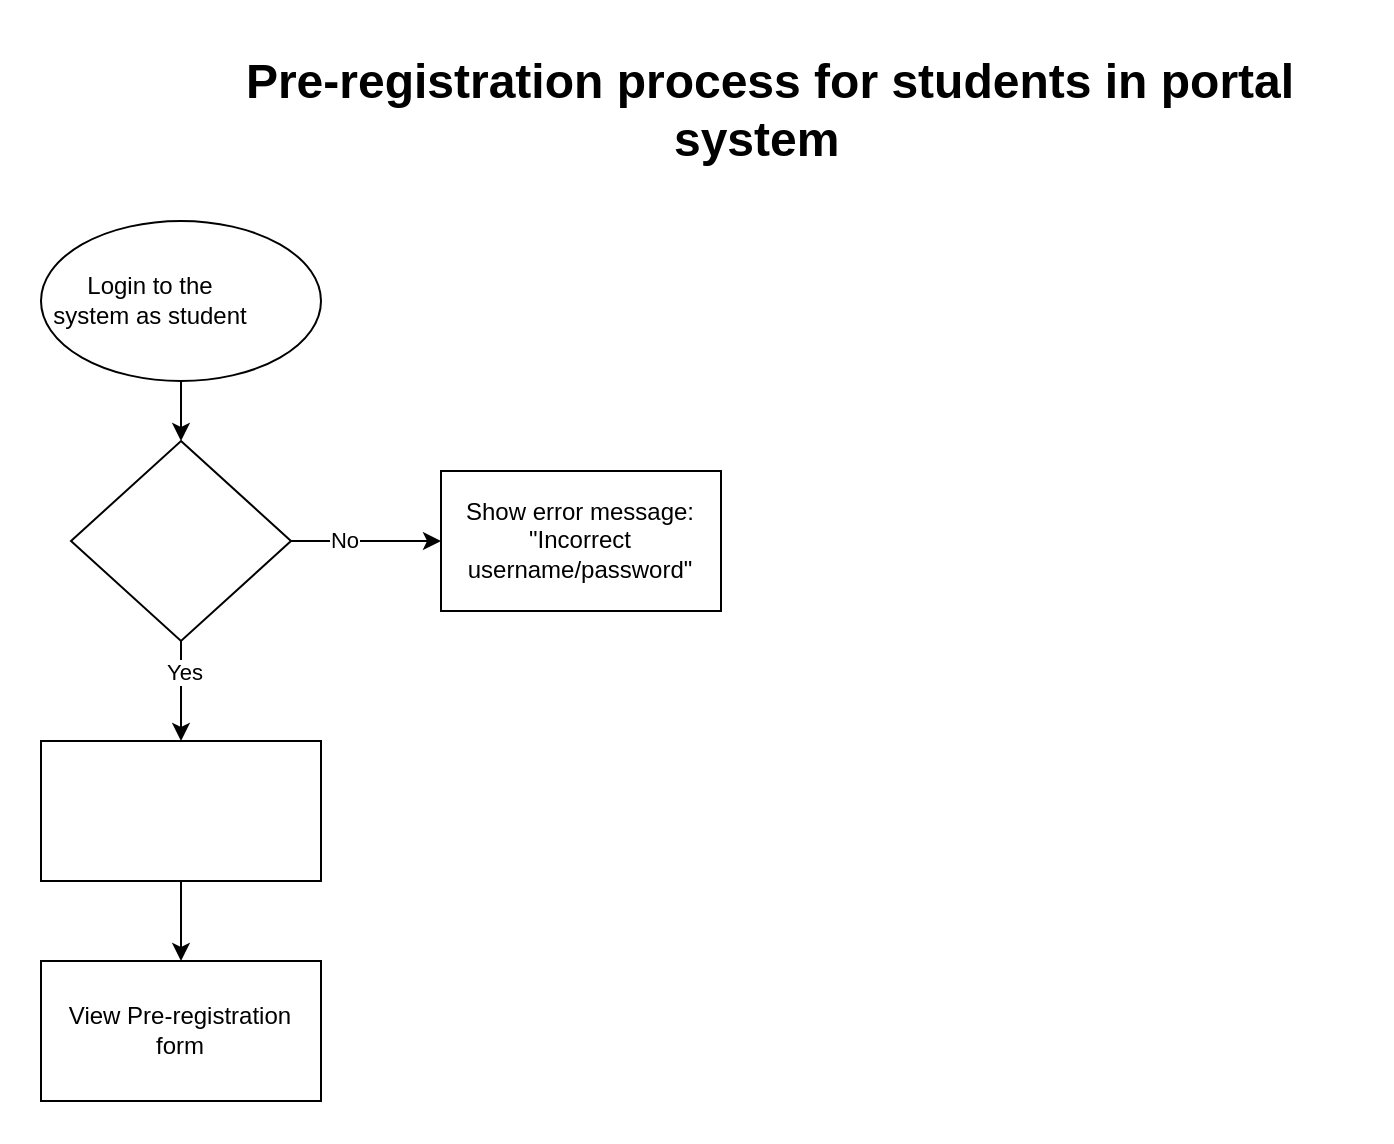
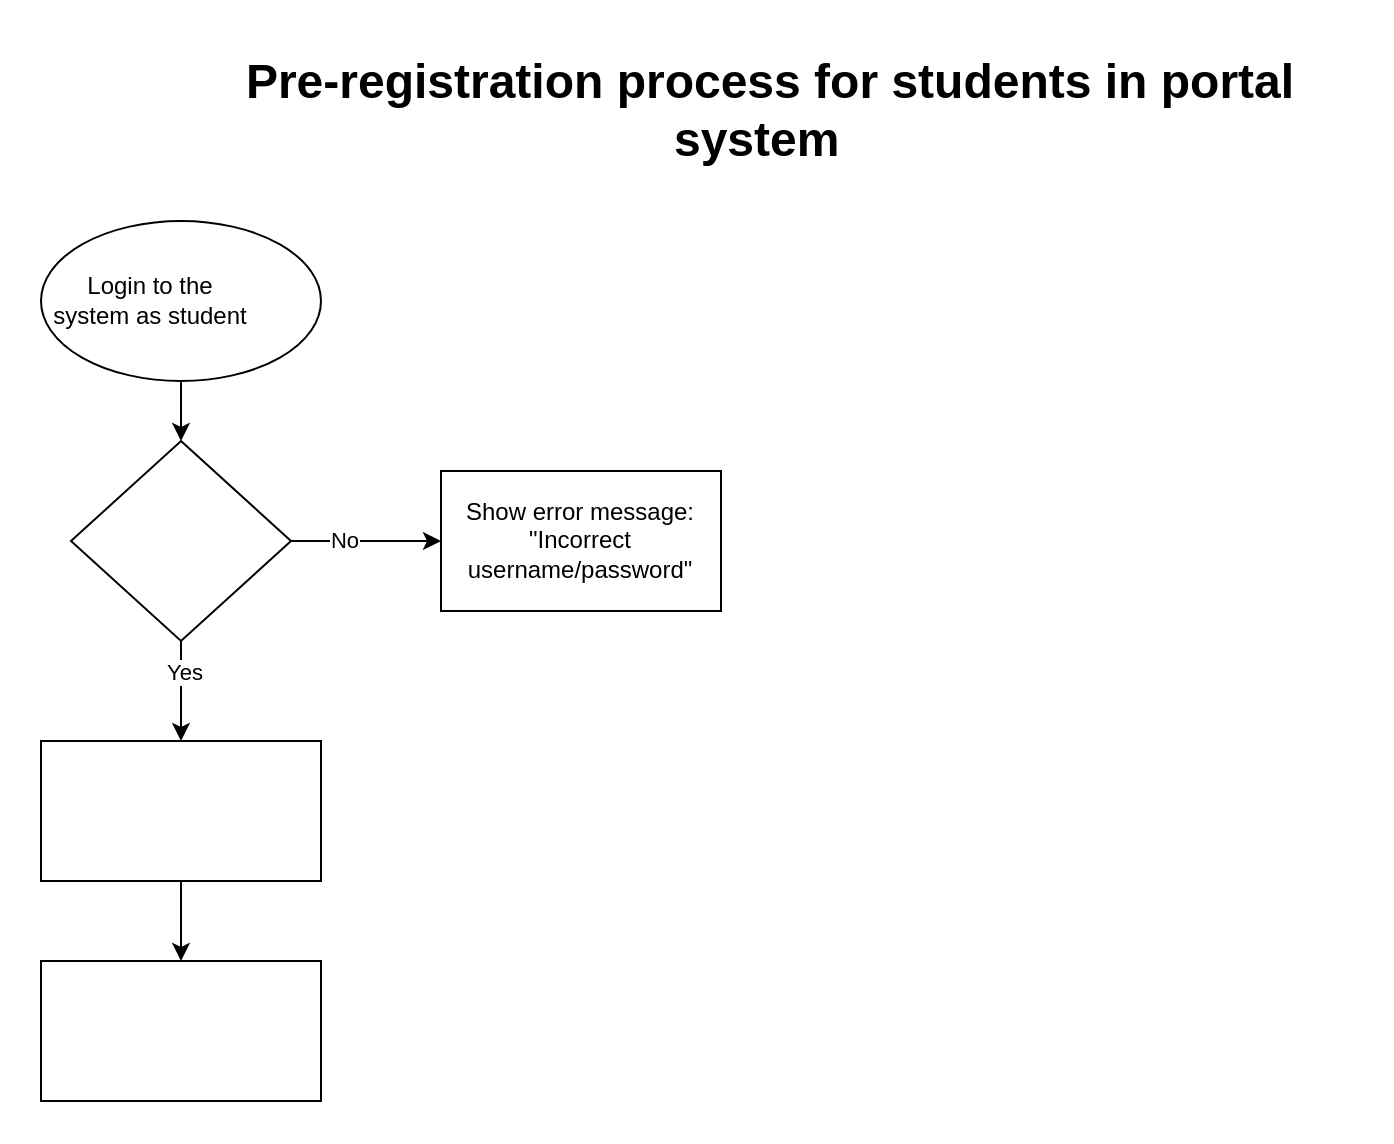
node "View Pre-registration form": removed
